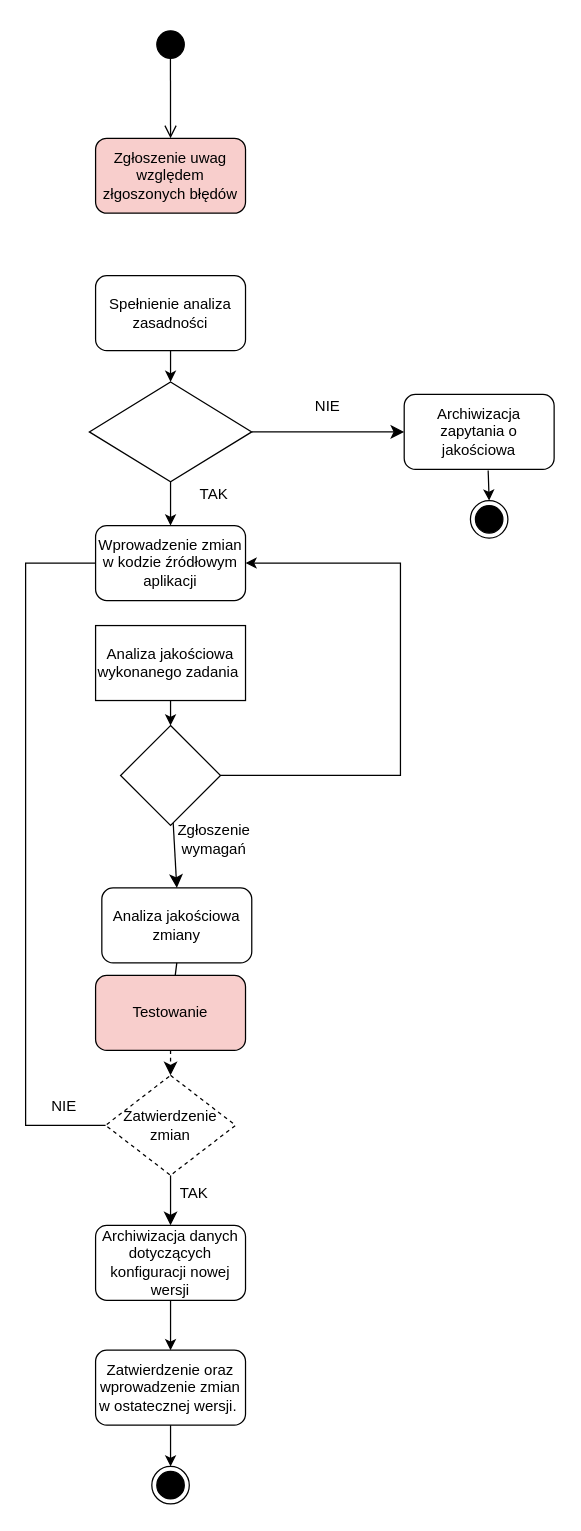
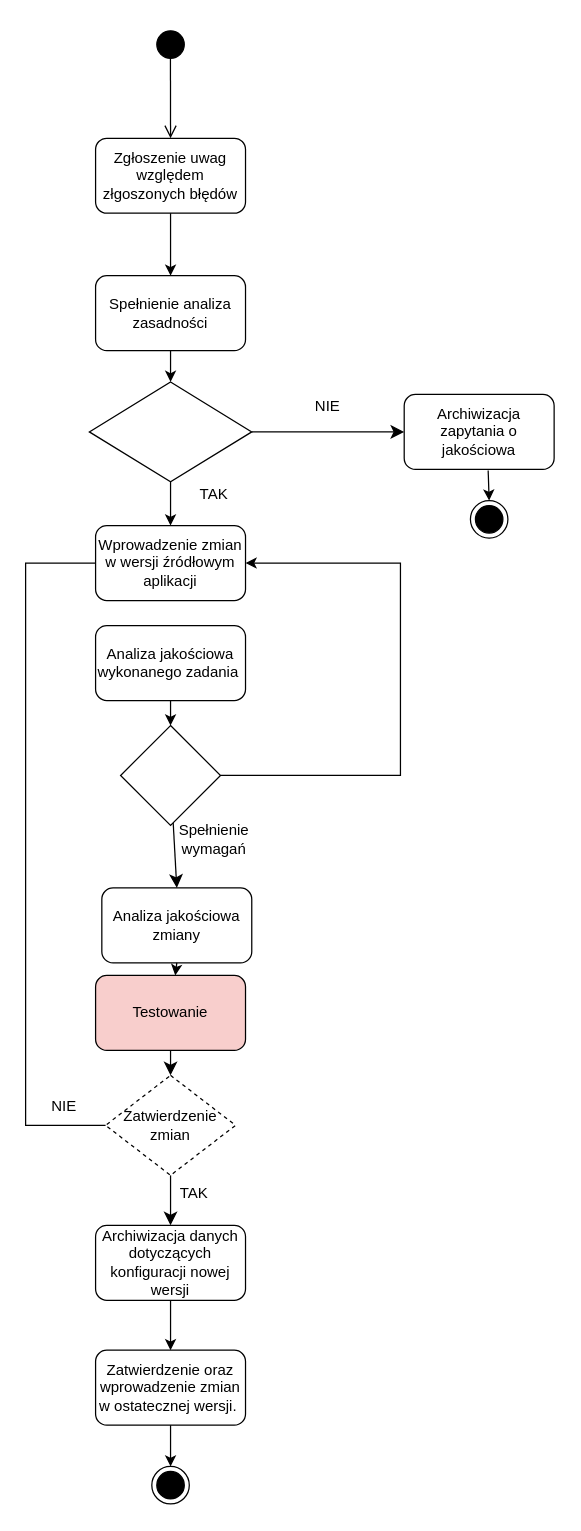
node "Zgłoszenie uwag względem złgoszonych błędów": fillcolor #f8cecc -> #ffffff
edge "Zgłoszenie uwag względem złgoszonych błędów" -> "Spełnienie analiza zasadności": added
node "Wprowadzenie zmian w kodzie źródłowym aplikacji": label "Wprowadzenie zmian w kodzie źródłowym aplikacji" -> "Wprowadzenie zmian w wersji źródłowym aplikacji"
node "Analiza jakościowa wykonanego zadania": shape rectangle -> rounded rectangle
node "Zgłoszenie wymagań": label "Zgłoszenie wymagań" -> "Spełnienie wymagań"
edge "Analiza jakościowa zmiany" -- "Testowanie": arrowhead none -> classic
edge "Testowanie" -> "Zatwierdzenie zmian": style dashed -> solid
